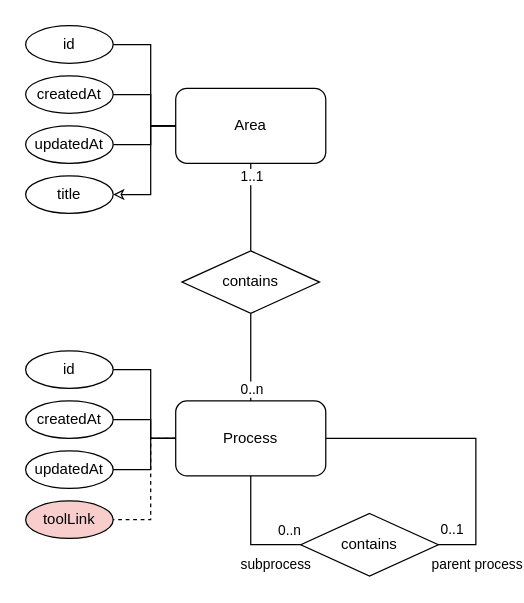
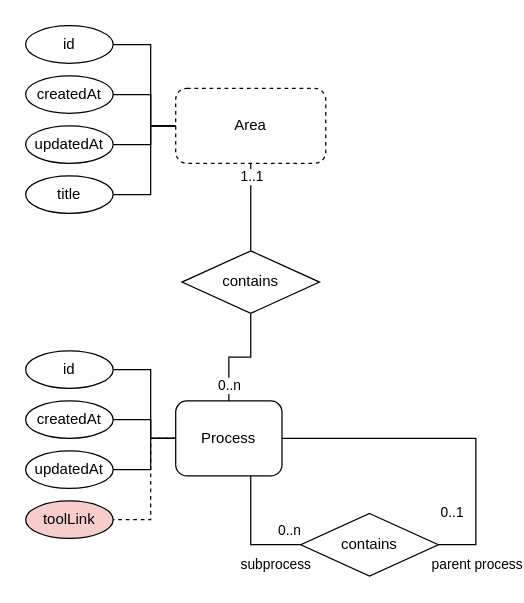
node "Area": style solid -> dashed
edge "Area" -> "title": arrowhead classic -> none
node "Process": size 150x75 -> 106x75
